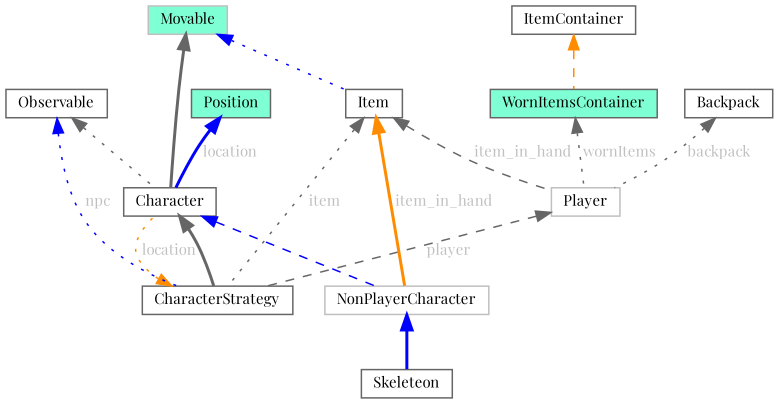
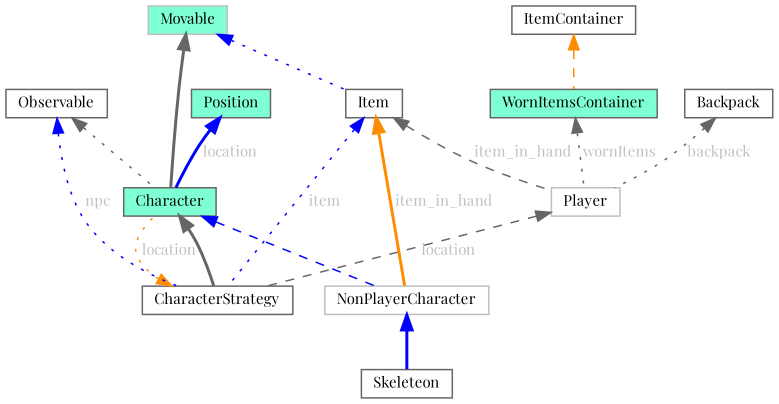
node "Character": fillcolor white -> aquamarine
edge "CharacterStrategy" -> "Item": color gray40 -> blue
edge "CharacterStrategy" -> "Player": label " player" -> " location"
